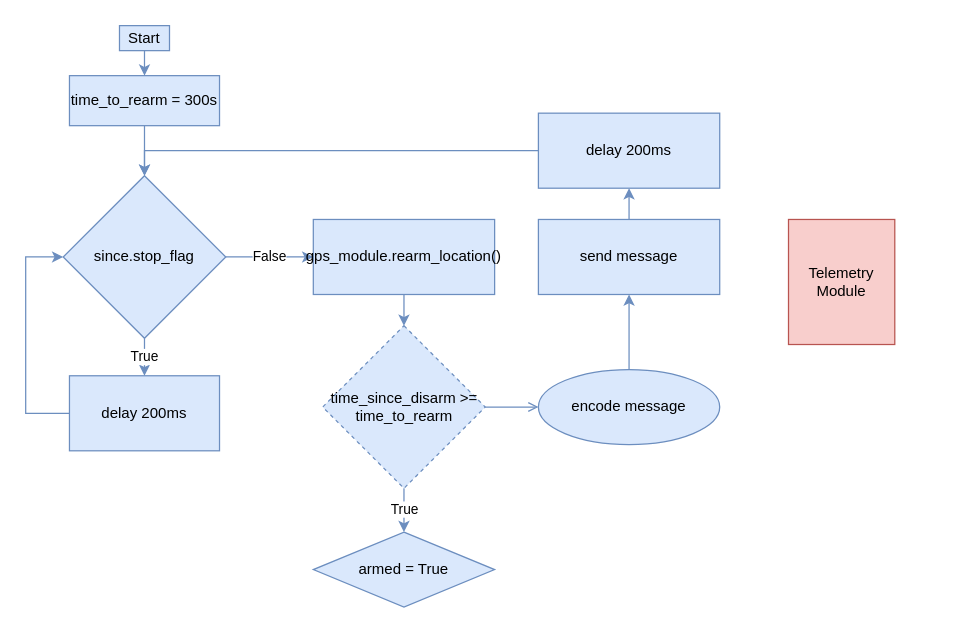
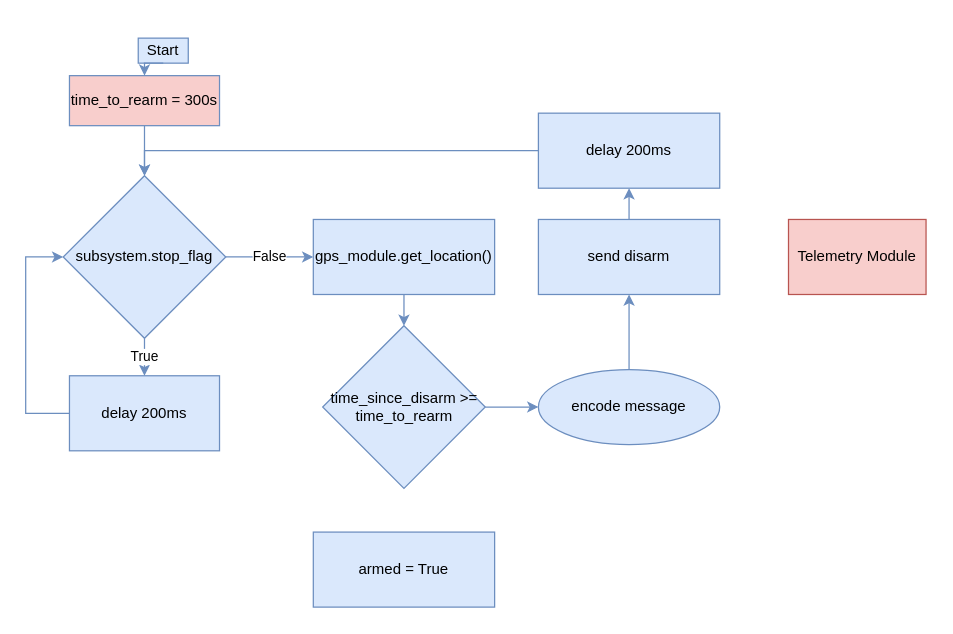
node "Start": moved (144, 38) -> (163, 51)
node "time_to_rearm = 300s": fillcolor #dae8fc -> #f8cecc
node "since.stop_flag": label "since.stop_flag" -> "subsystem.stop_flag"
node "gps_module.rearm_location()": label "gps_module.rearm_location()" -> "gps_module.get_location()"
node "send message": label "send message" -> "send disarm"
node "Telemetry Module": size 106x125 -> 138x75
node "time_since_disarm >= time_to_rearm": style dashed -> solid
edge "time_since_disarm >= time_to_rearm" -> "encode message": arrowhead open -> classic
edge "time_since_disarm >= time_to_rearm" -> "armed = True": removed, label "True"
node "armed = True": shape diamond -> rectangle
